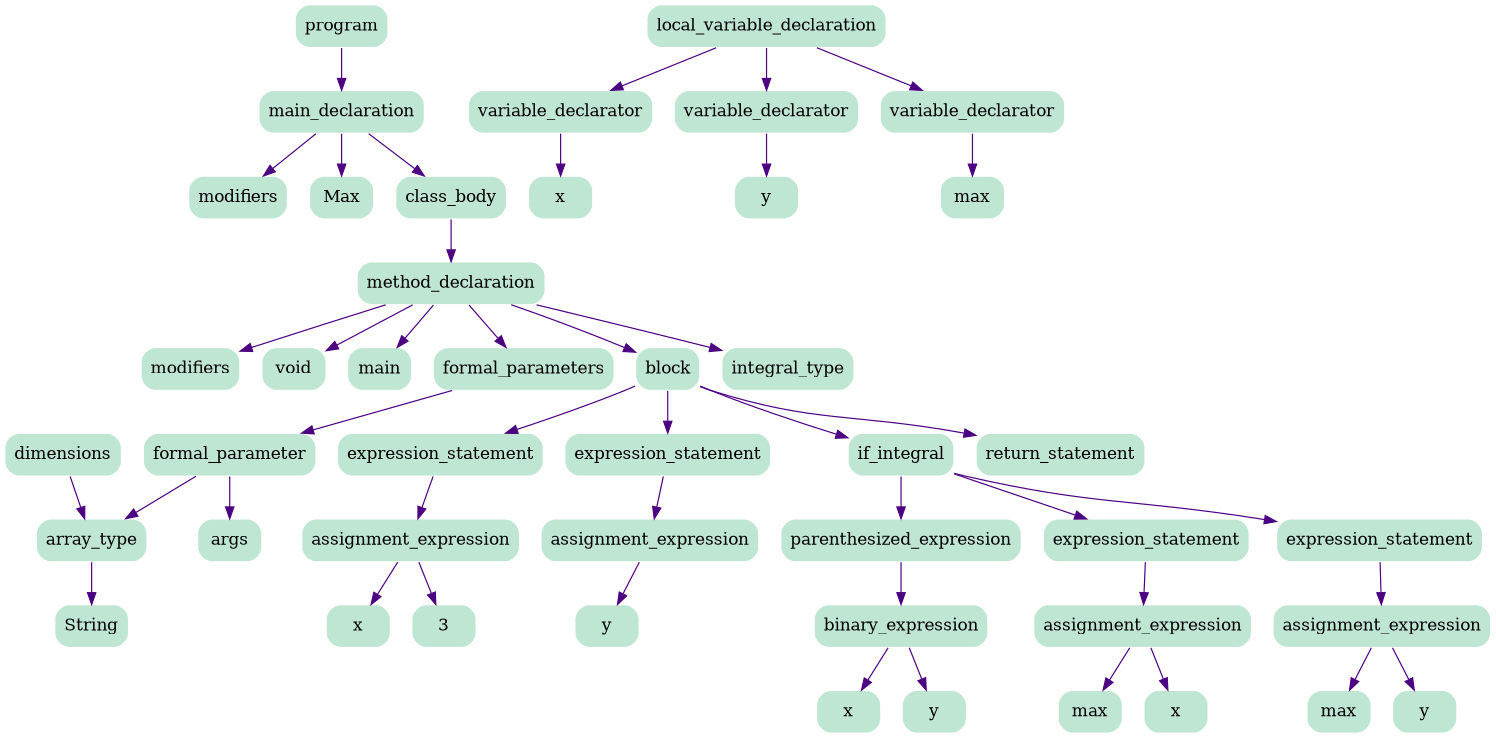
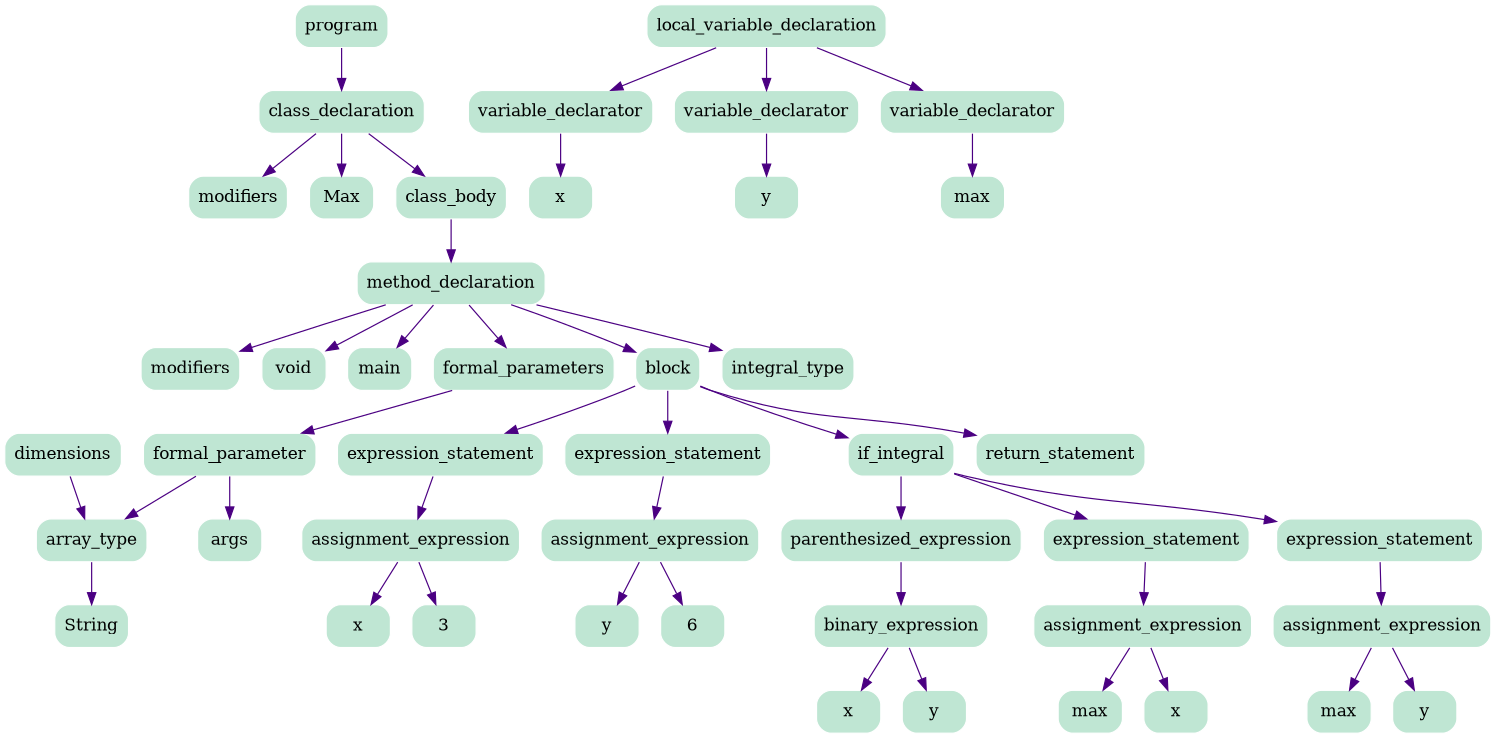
node "main_declaration": label "main_declaration" -> "class_declaration"
node "6": added
